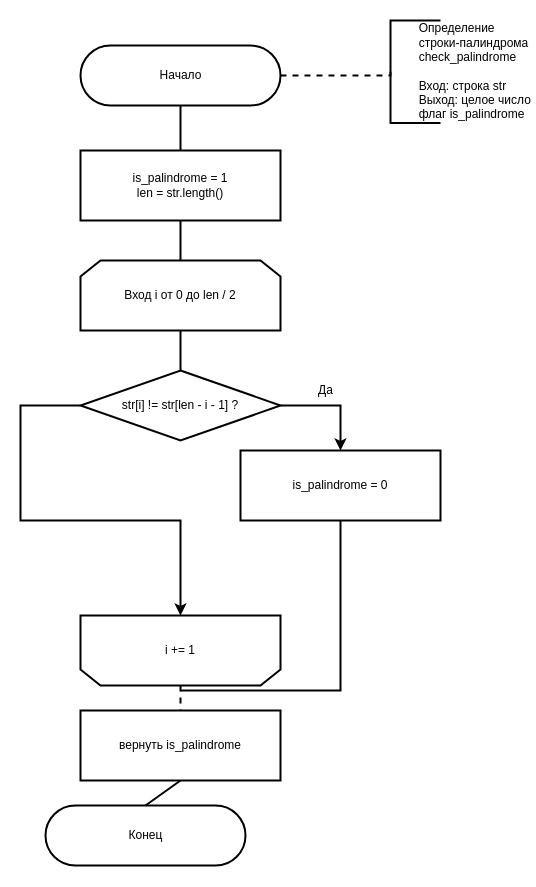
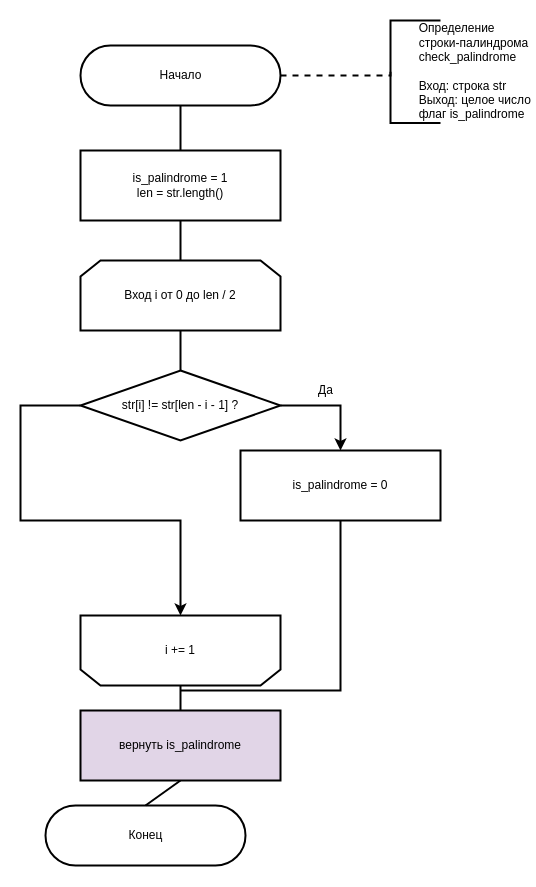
edge "i += 1" -- "вернуть is_palindrome": style dashed -> solid
node "вернуть is_palindrome": fillcolor #ffffff -> #e1d5e7
